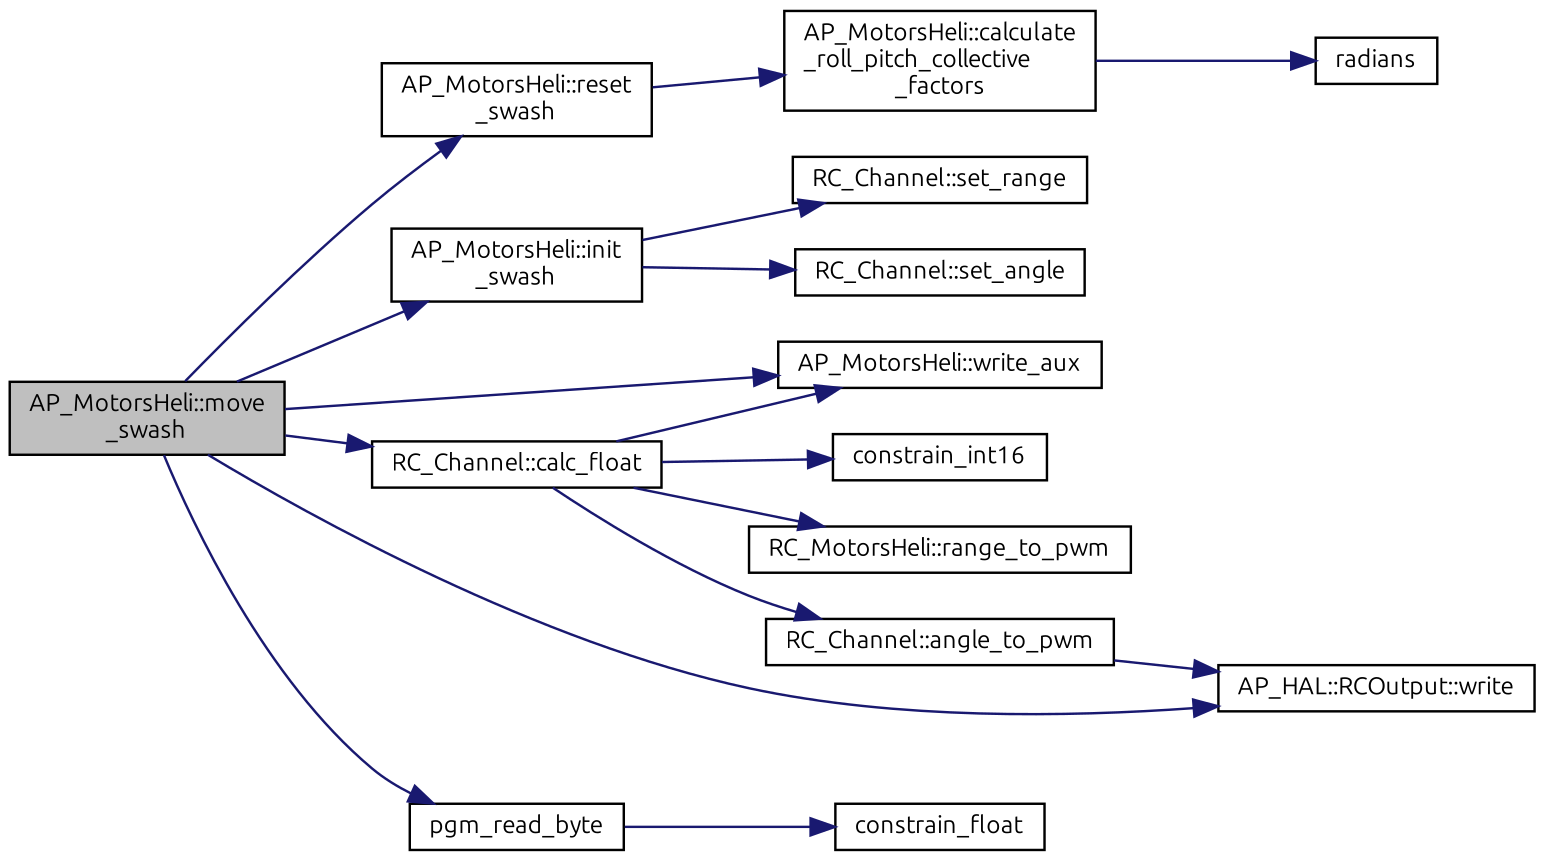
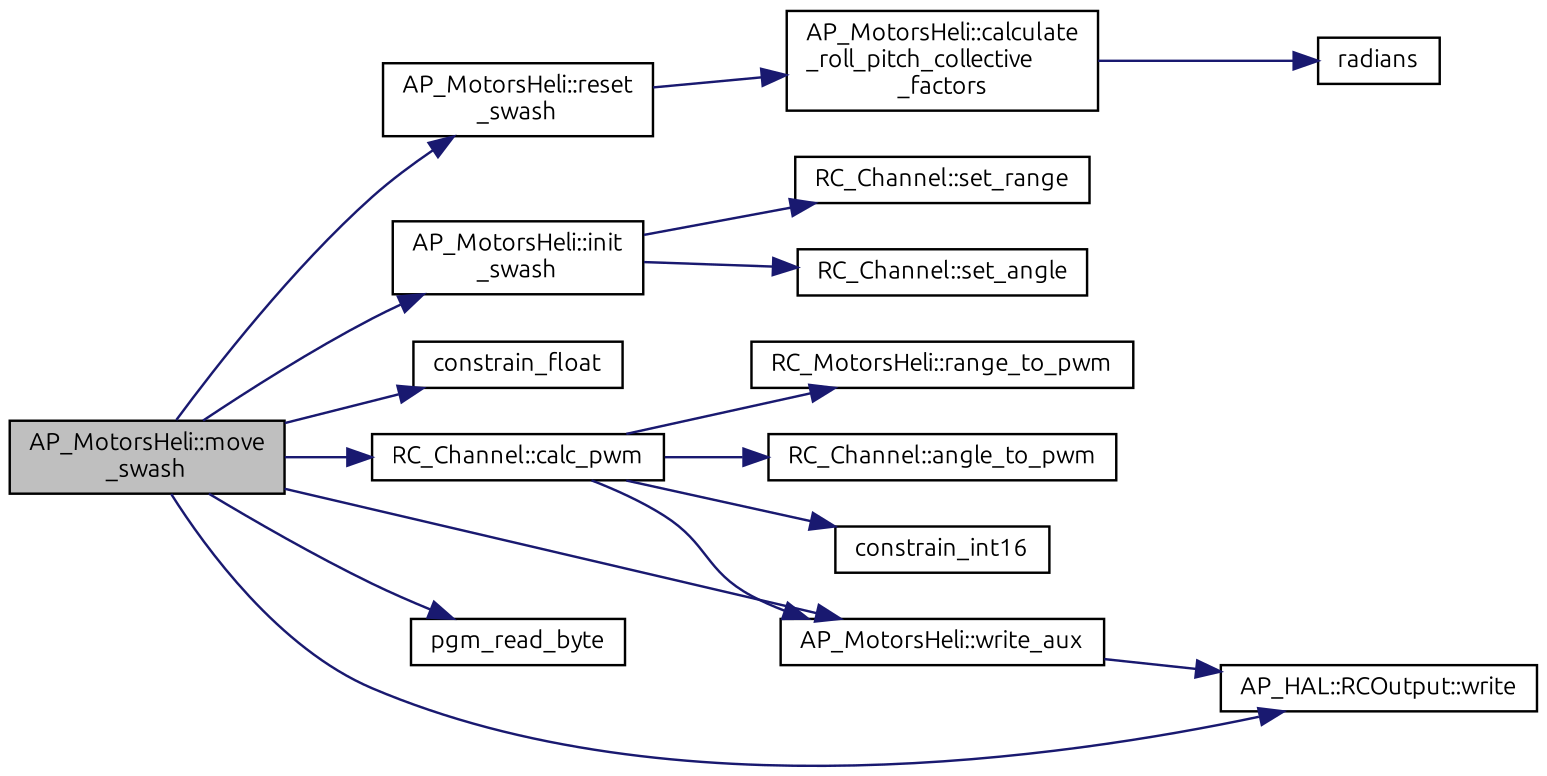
node "RC_Channel::calc_float": label "RC_Channel::calc_float" -> "RC_Channel::calc_pwm"
edge "RC_Channel::angle_to_pwm" -> "AP_HAL::RCOutput::write": now "AP_MotorsHeli::write_aux" -> "AP_HAL::RCOutput::write"
edge "pgm_read_byte" -> "constrain_float": now "AP_MotorsHeli::move _swash" -> "constrain_float"
